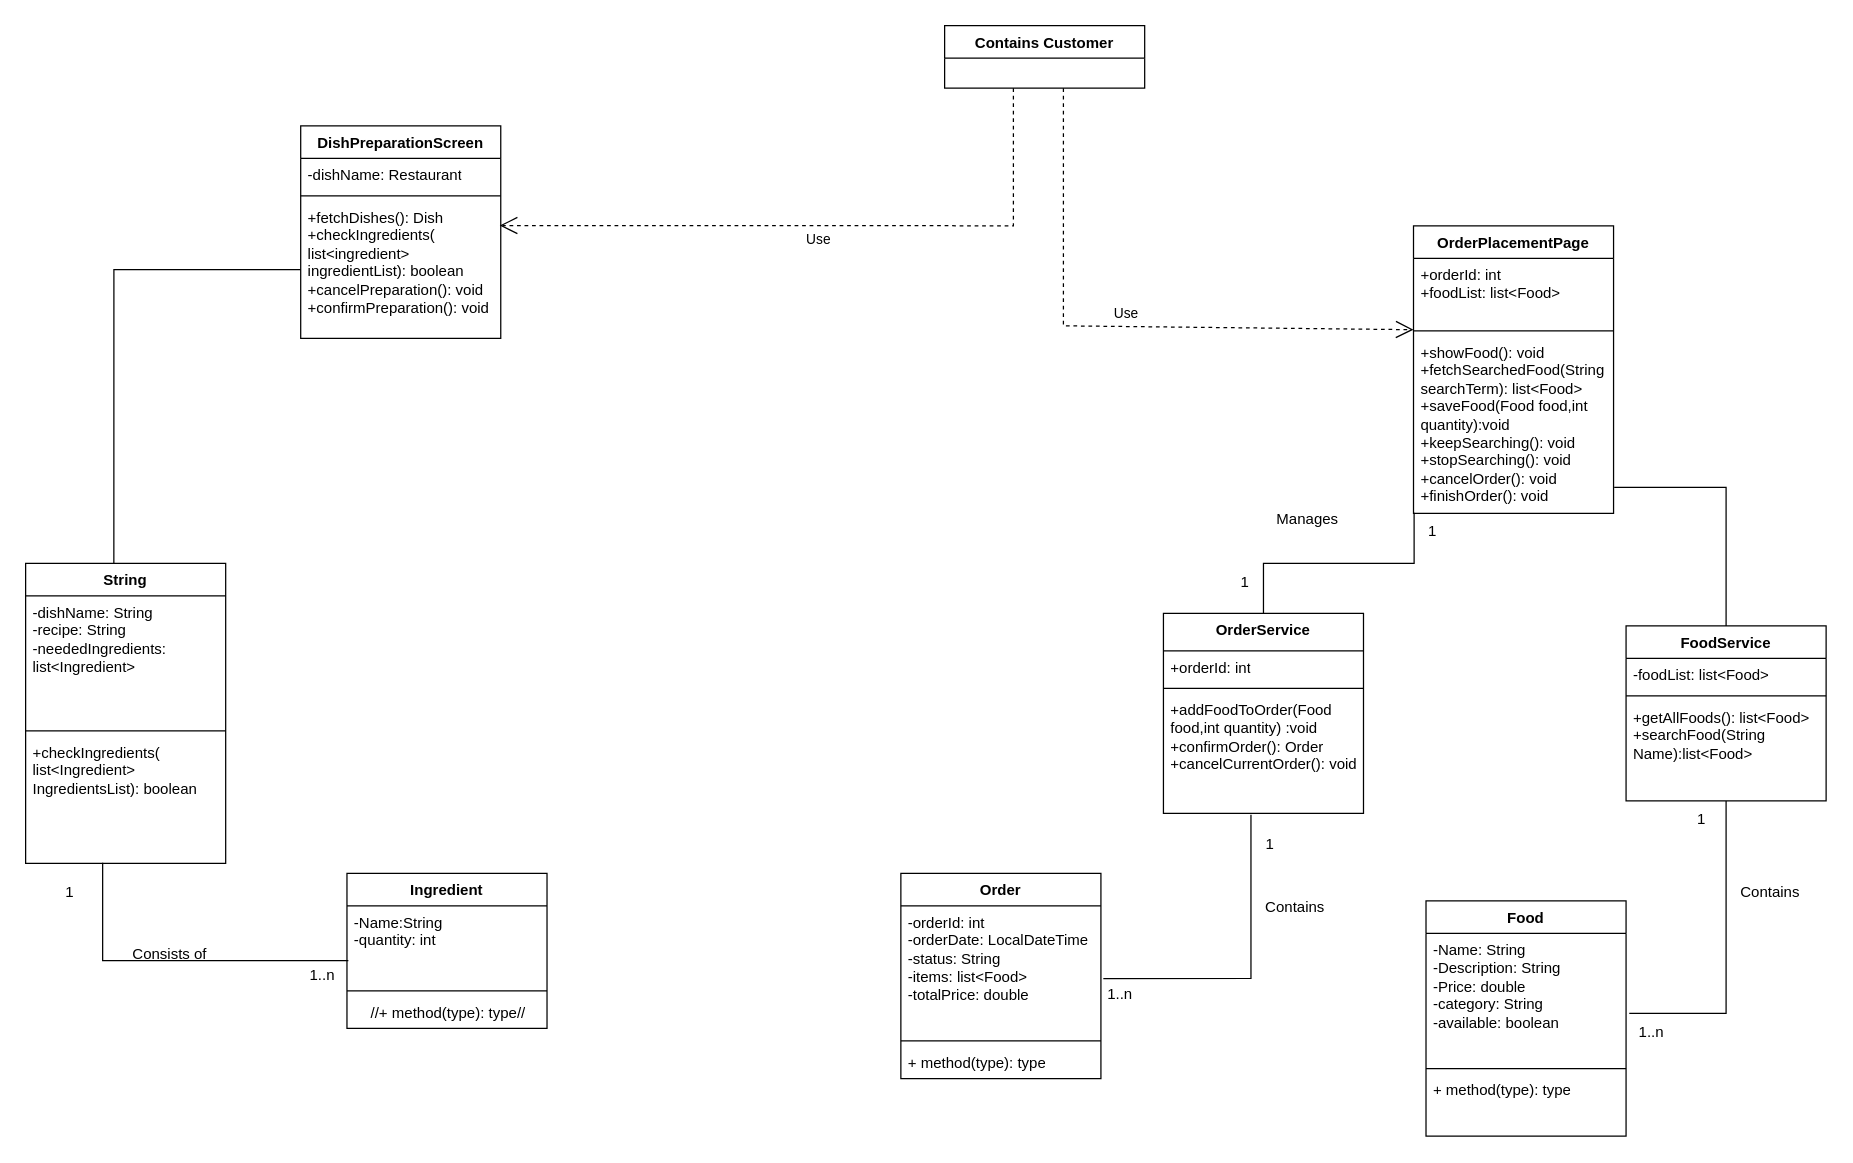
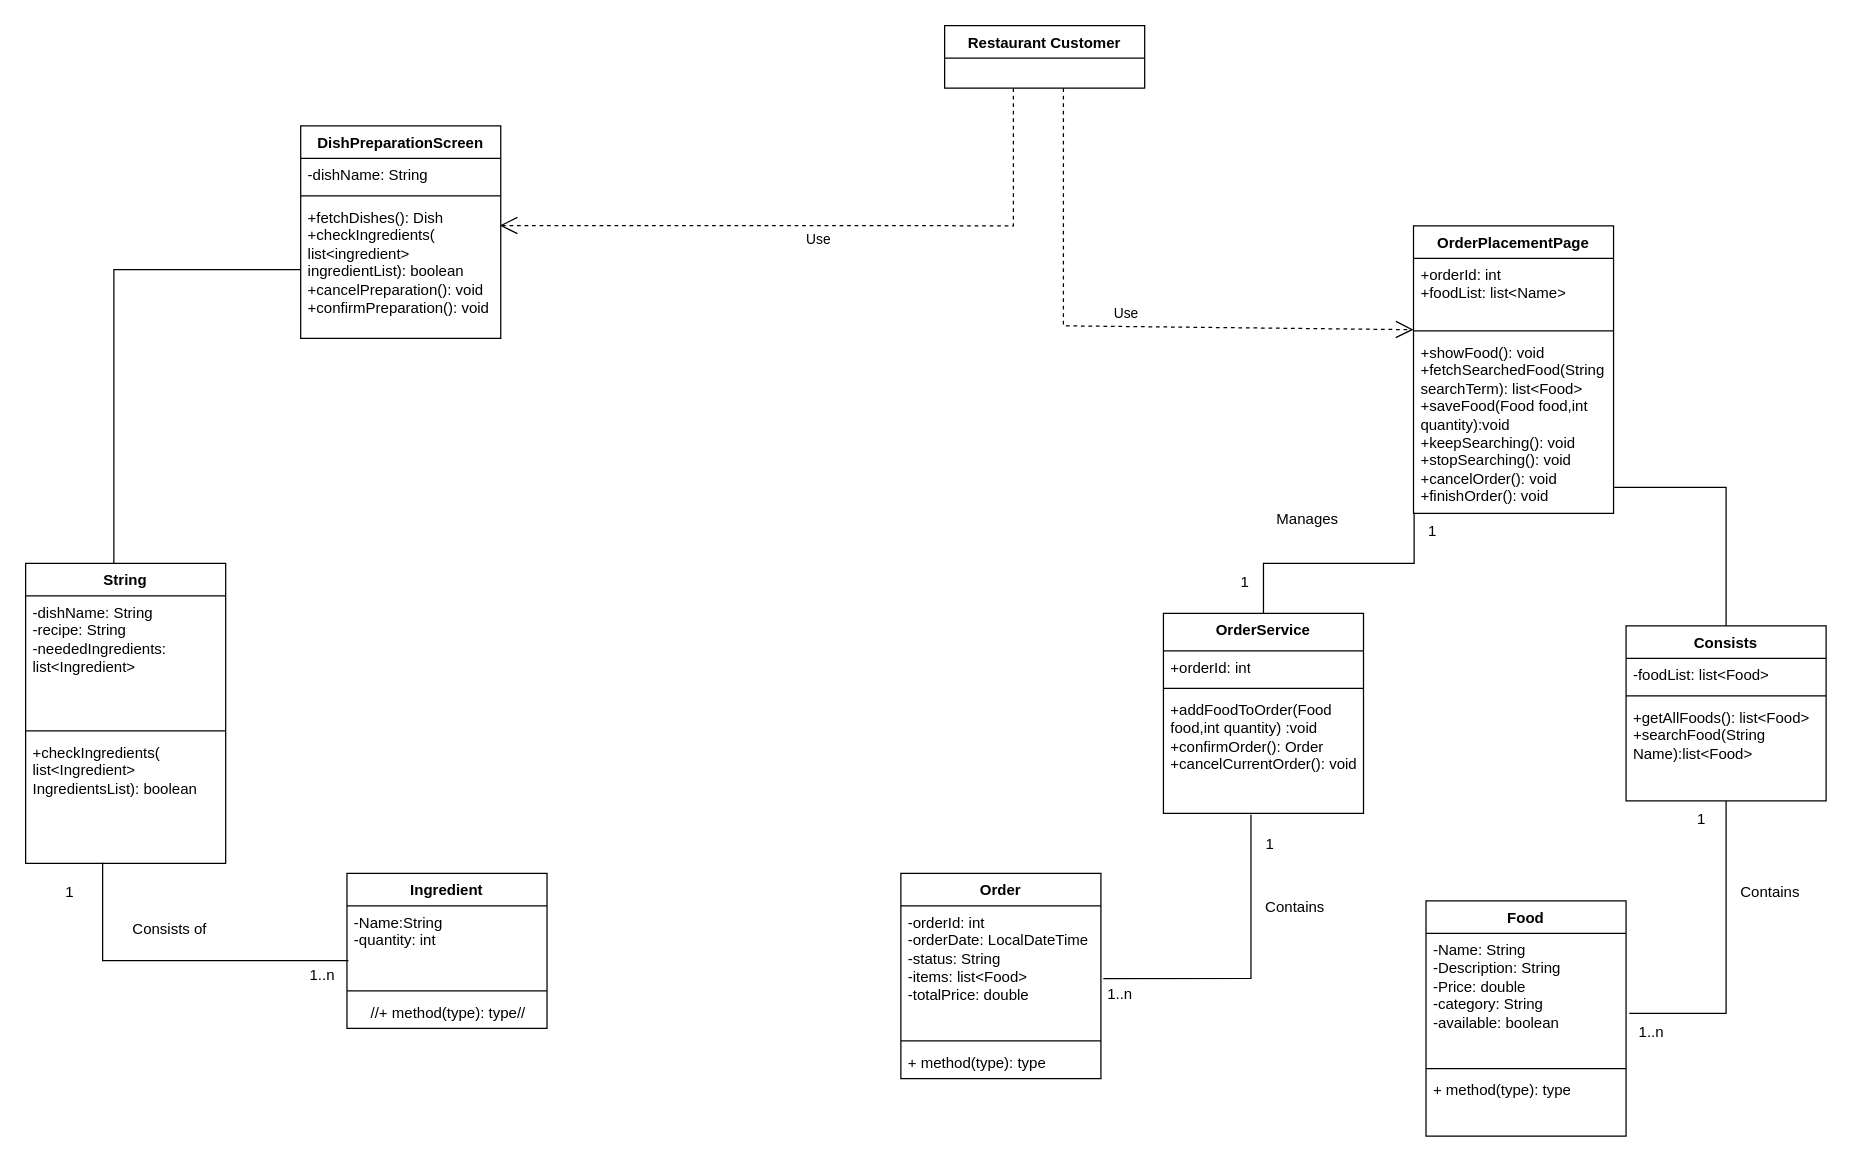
node "Contains Customer": label "Contains Customer" -> "Restaurant Customer"
node "-dishName: Restaurant": label "-dishName: Restaurant" -> "-dishName: String"
node "+orderId: int +foodList: list<Food>": label "+orderId: int +foodList: list<Food>" -> "+orderId: int +foodList: list<Name>"
node "FoodService": label "FoodService" -> "Consists"
node "Consists of": moved (169, 954) -> (169, 929)
